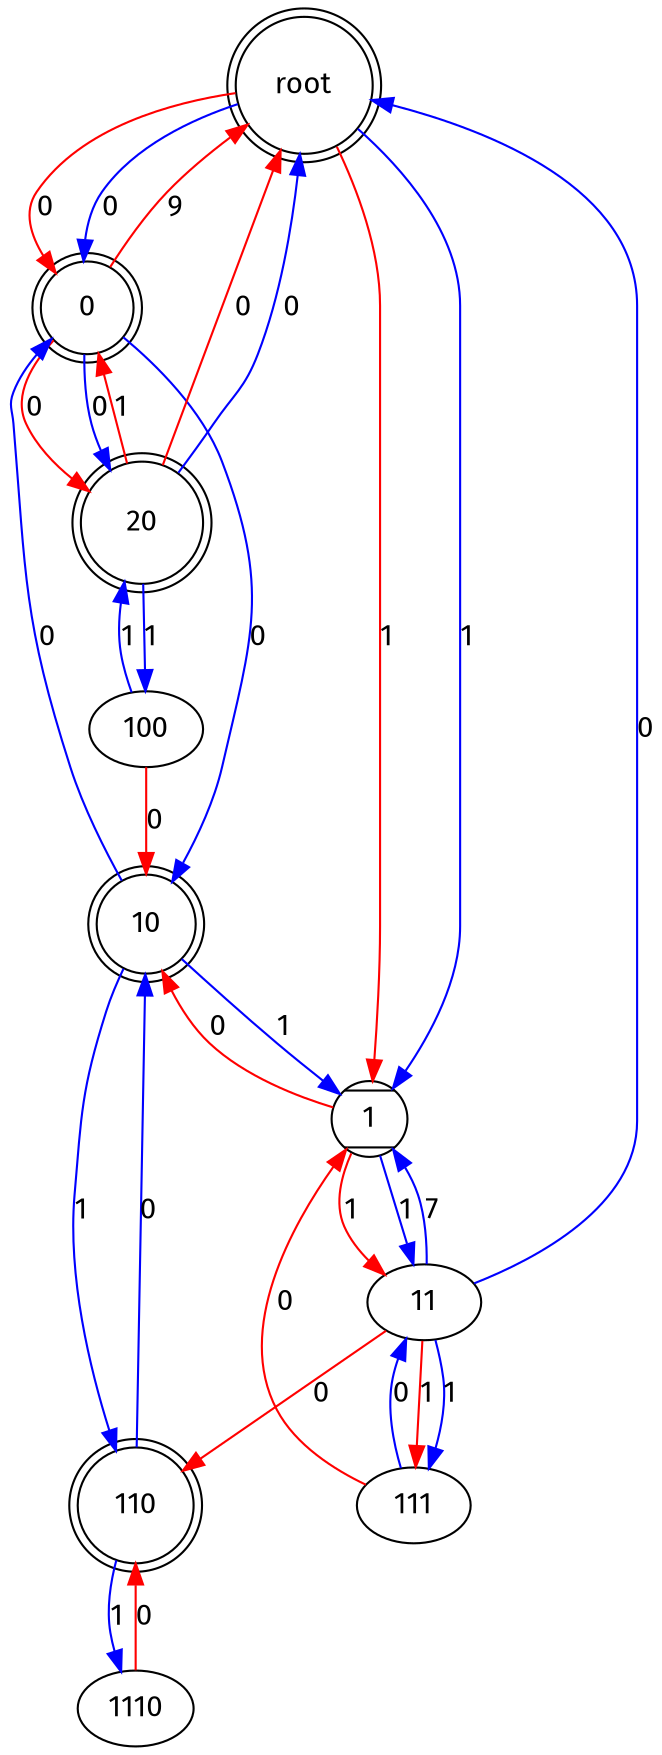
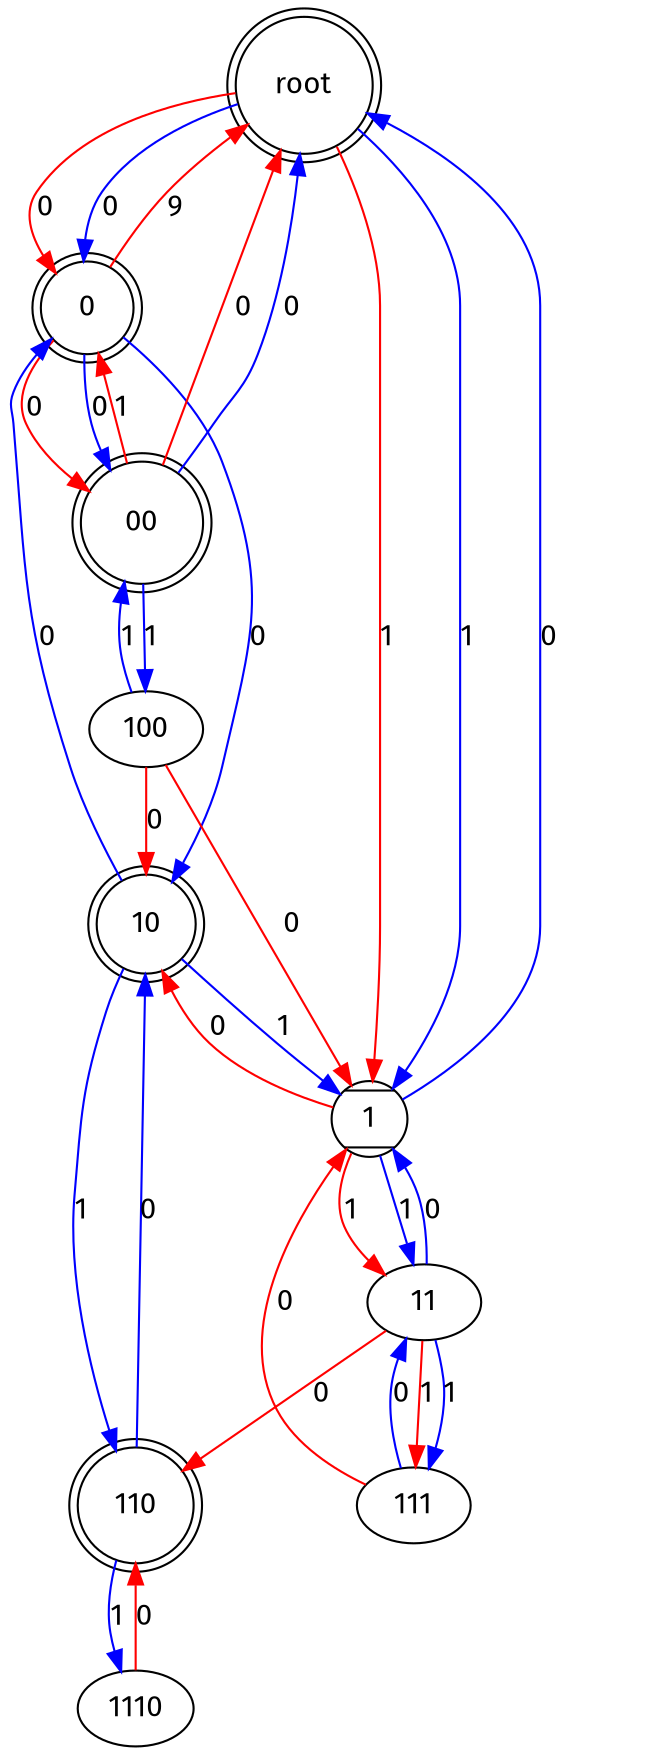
node "20": label "20" -> "00"
edge "11" -> "root": now "1" -> "root"
edge "100" -> "1": added, label "0"
edge "11" -> "1": label "7" -> "0"
